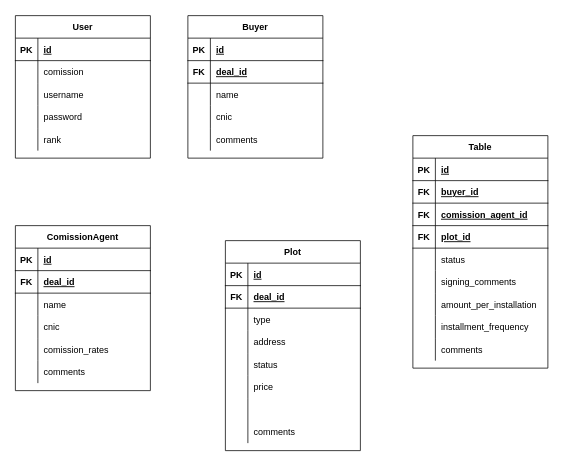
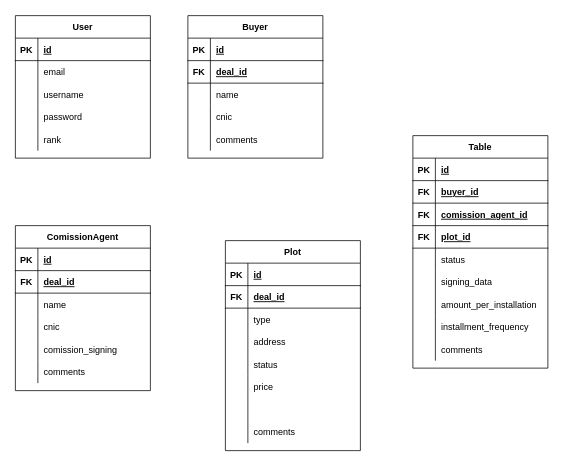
node "comission": label "comission" -> "email"
node "signing_comments": label "signing_comments" -> "signing_data"
node "comission_rates": label "comission_rates" -> "comission_signing"
